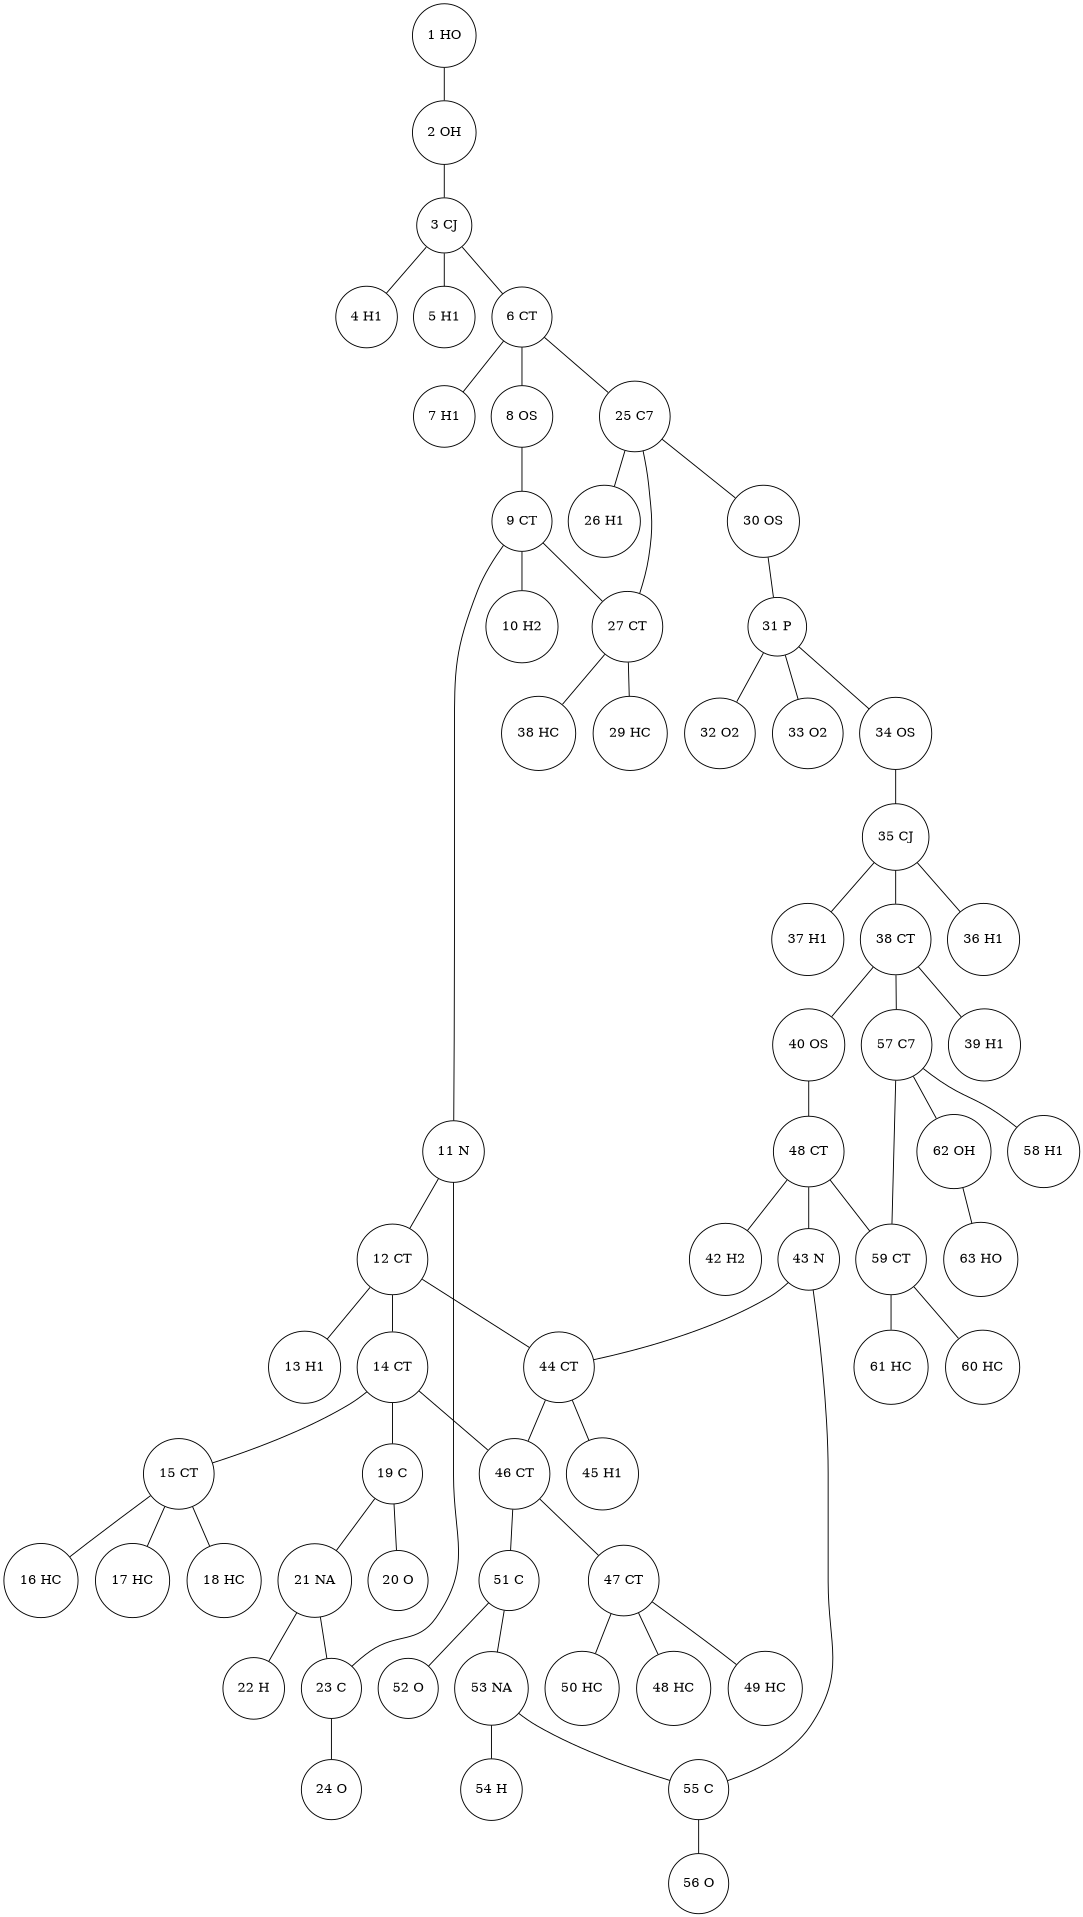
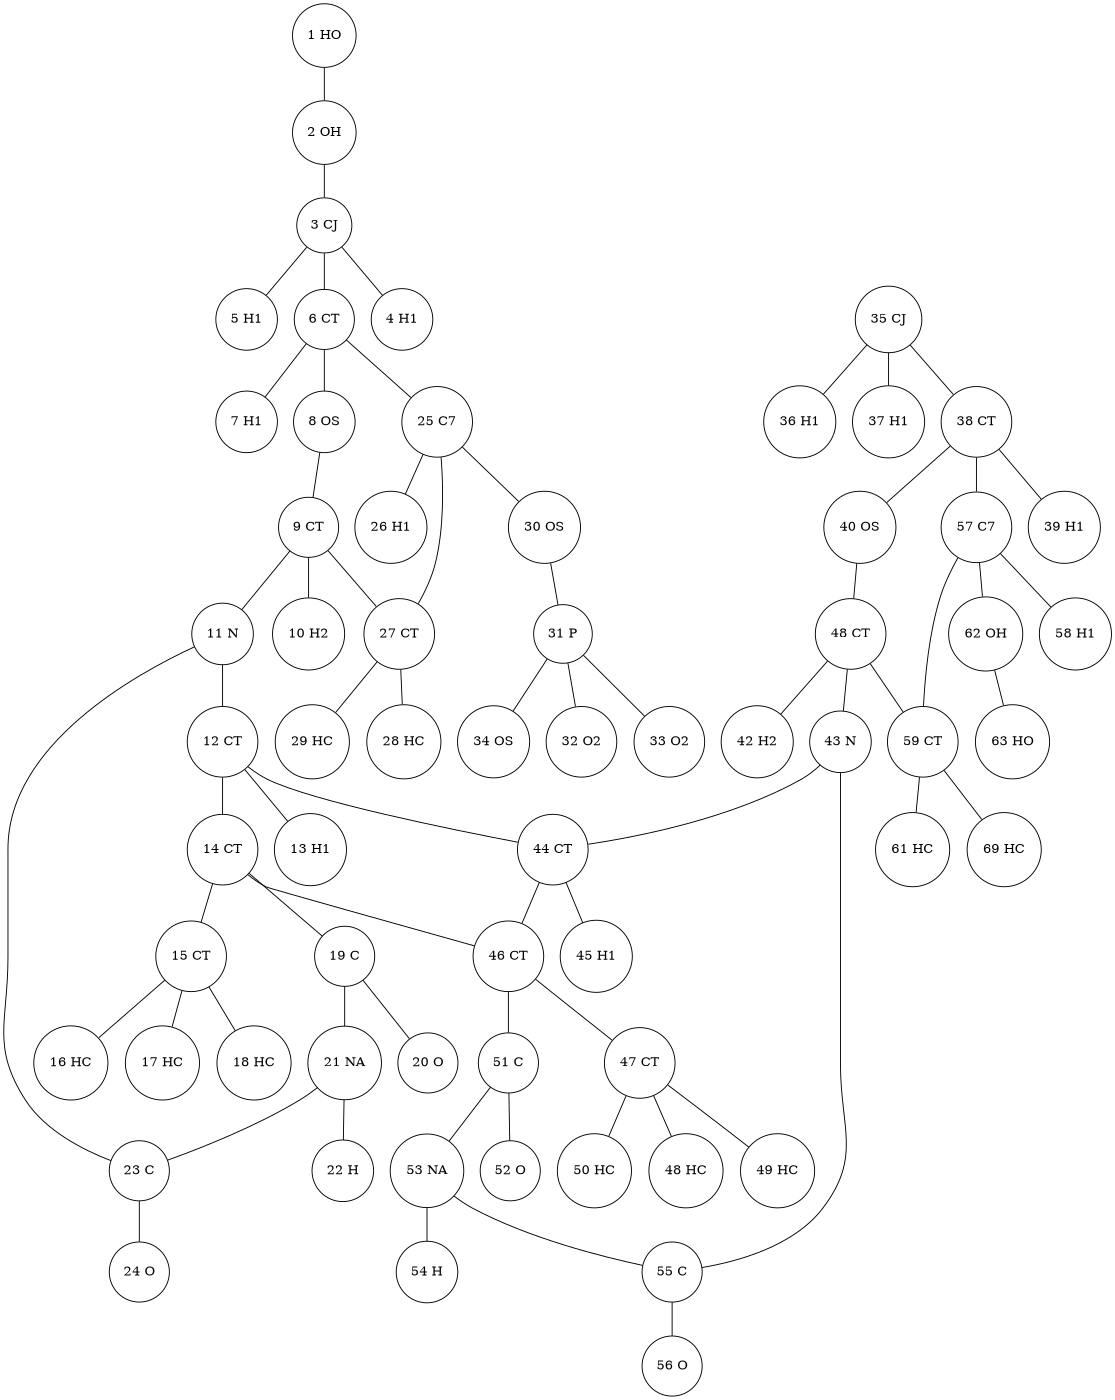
node "38 HC": label "38 HC" -> "28 HC"
edge "34 OS" -- "35 CJ": removed
node "60 HC": label "60 HC" -> "69 HC"
